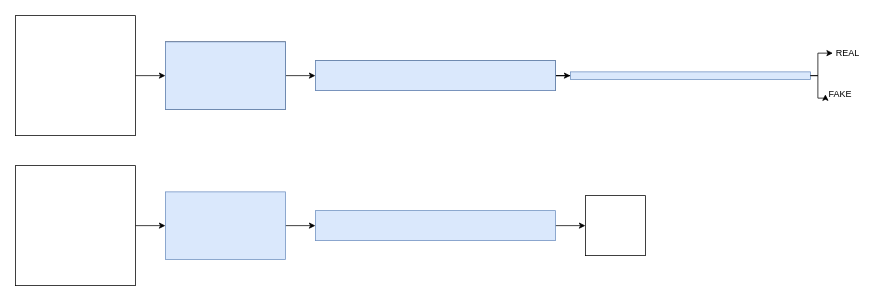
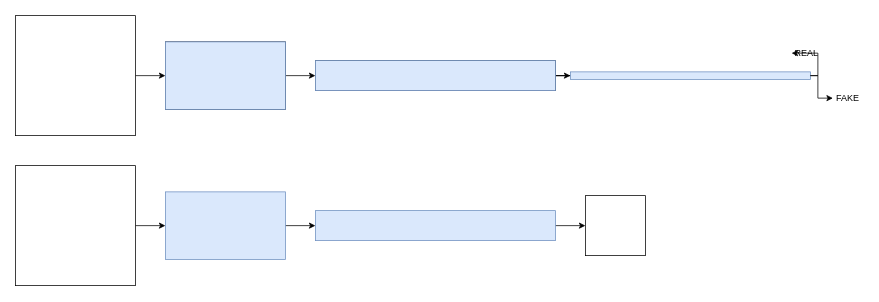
node "REAL": moved (848, 53) -> (807, 53)
node "FAKE": moved (840, 94) -> (848, 98)
